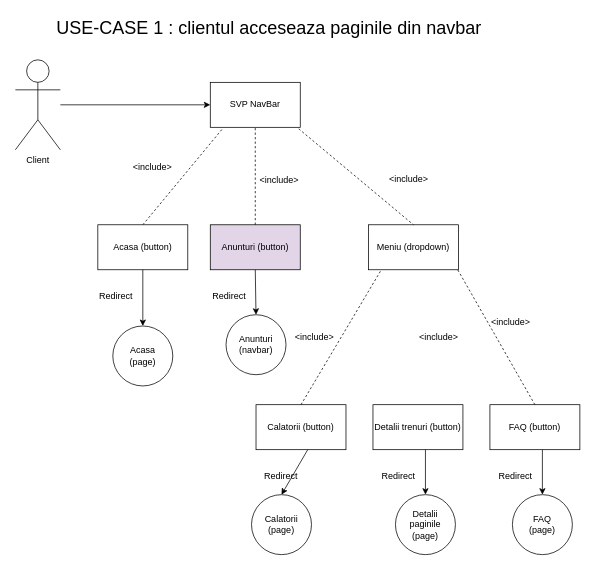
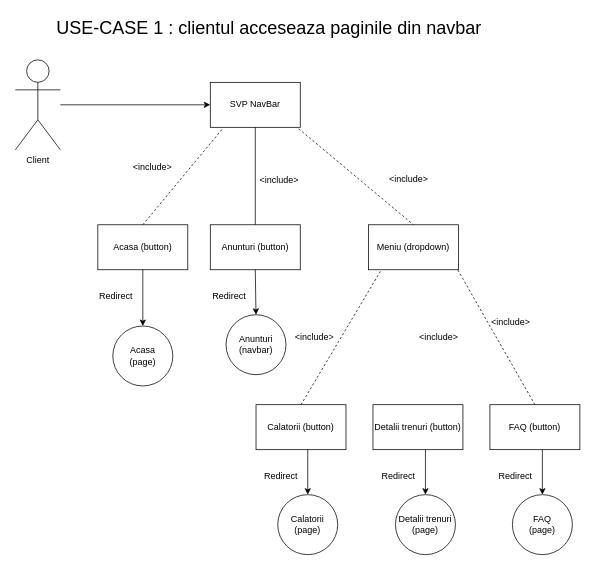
edge "SVP NavBar" -- "Anunturi (button)": style dashed -> solid
node "Anunturi (button)": fillcolor #e1d5e7 -> #ffffff
node "Calatorii (page)": moved (282, 525) -> (308, 525)
node "Detalii paginile (page)": label "Detalii paginile (page)" -> "Detalii trenuri (page)"
